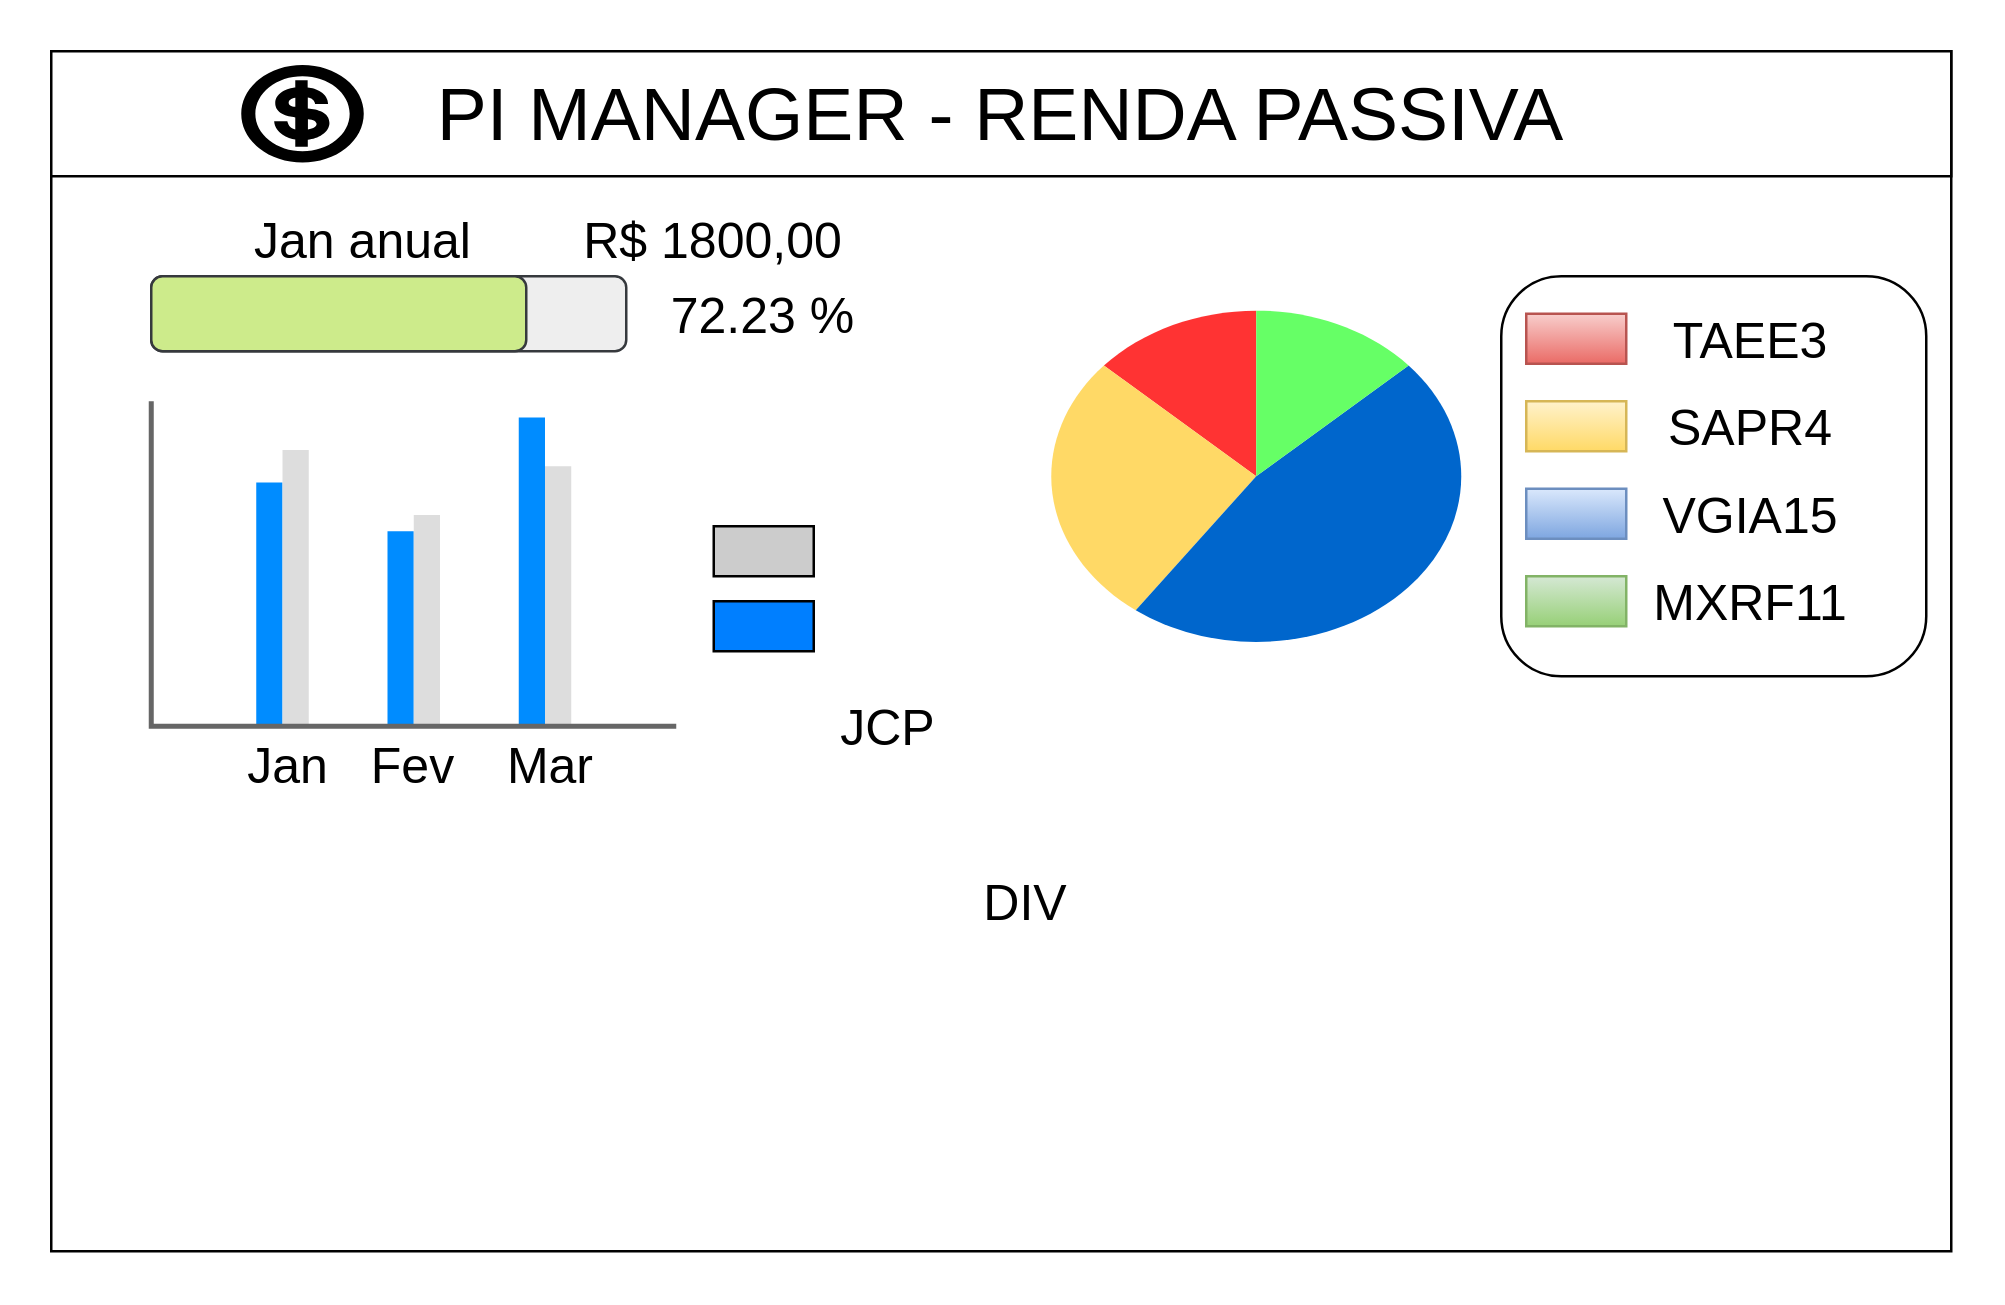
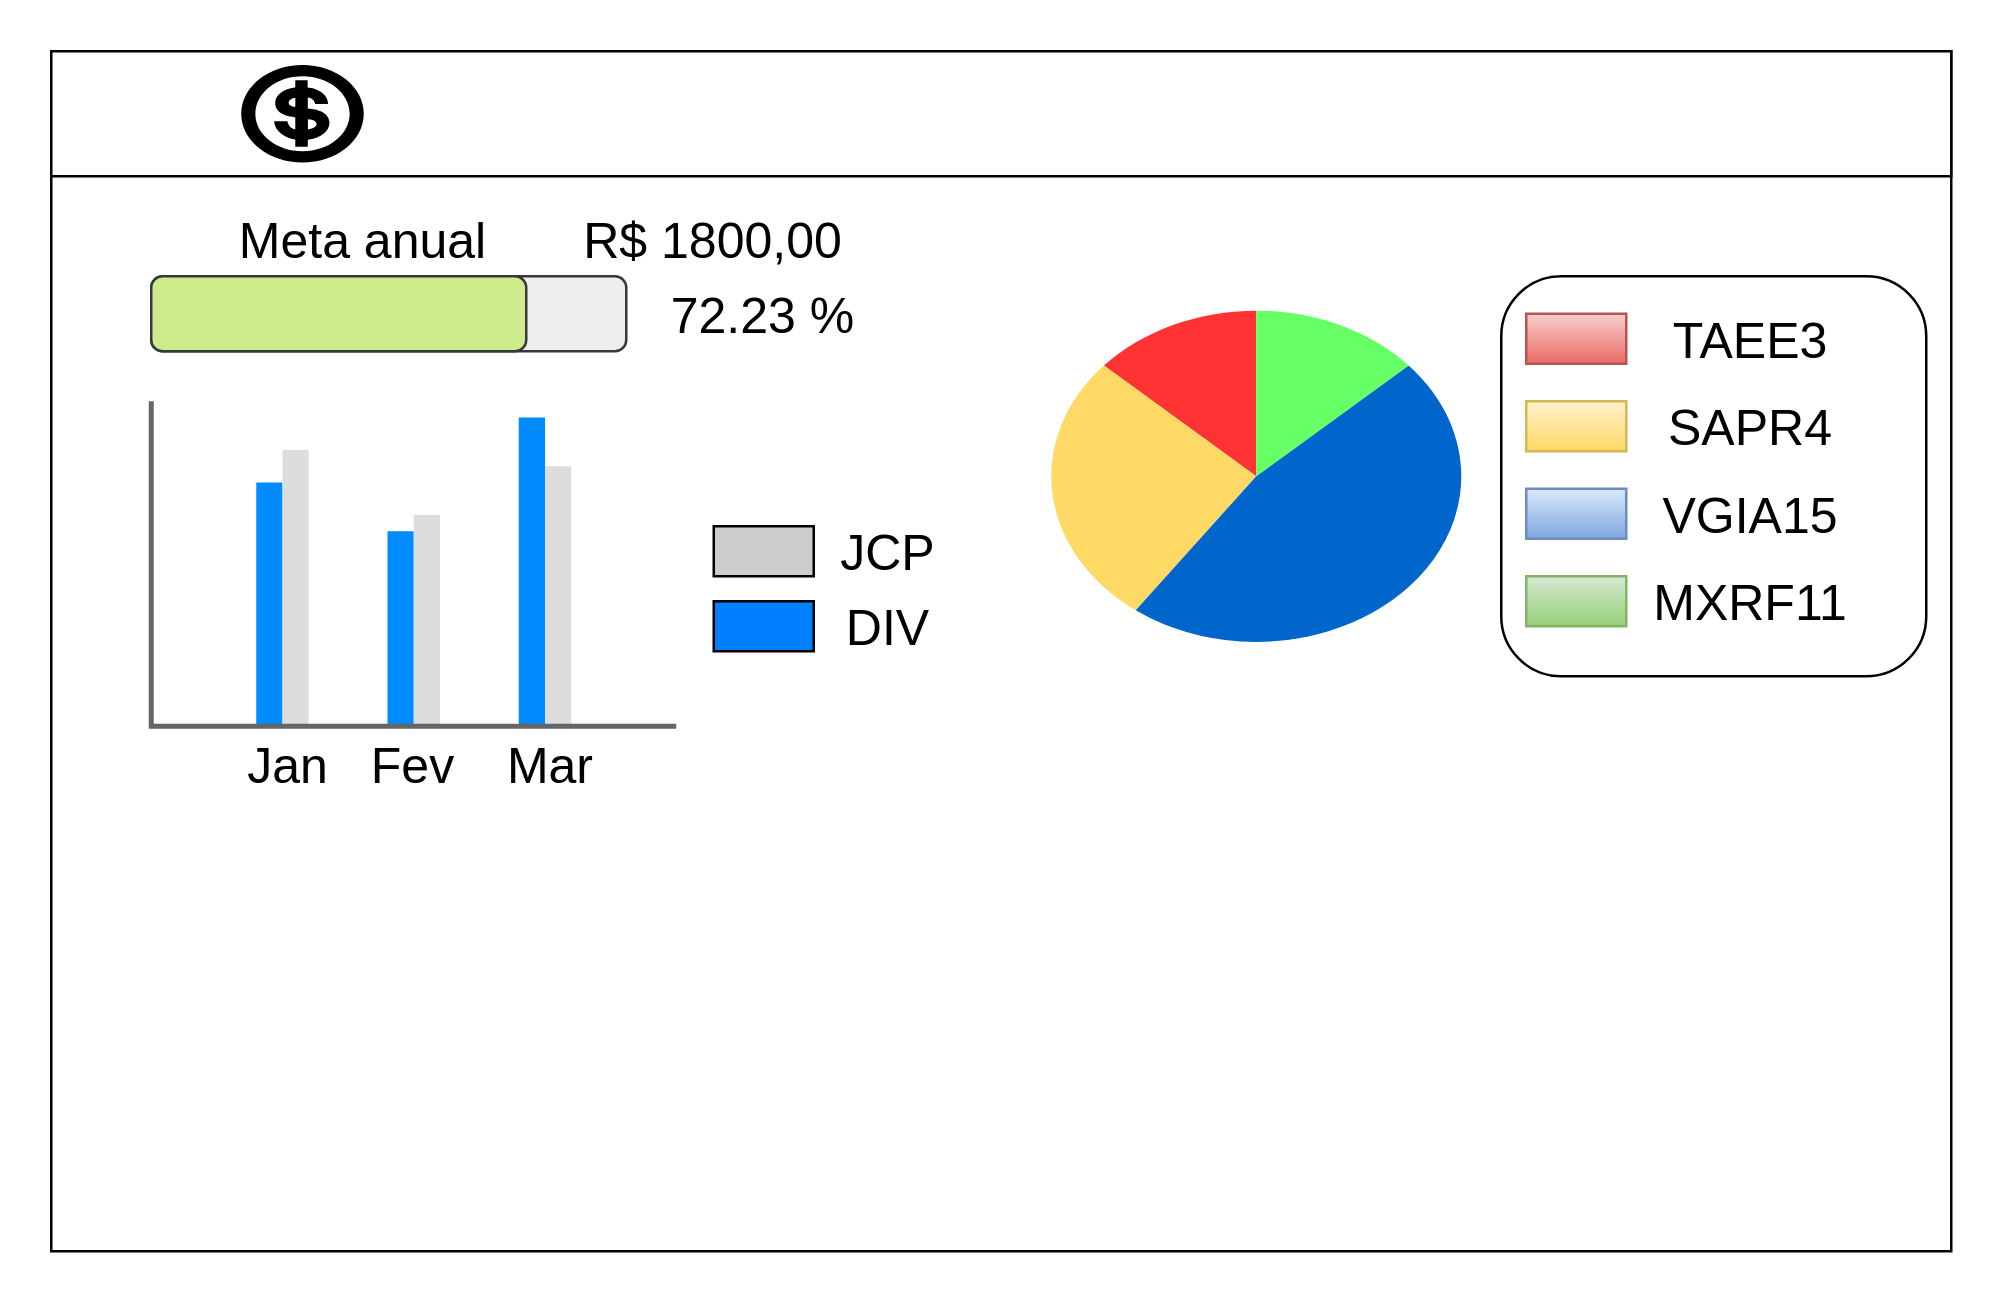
node "PI MANAGER - RENDA PASSIVA": removed
node "Jan anual": label "Jan anual" -> "Meta anual"
node "JCP": moved (889, 726) -> (889, 551)
node "DIV": moved (1026, 901) -> (889, 626)
